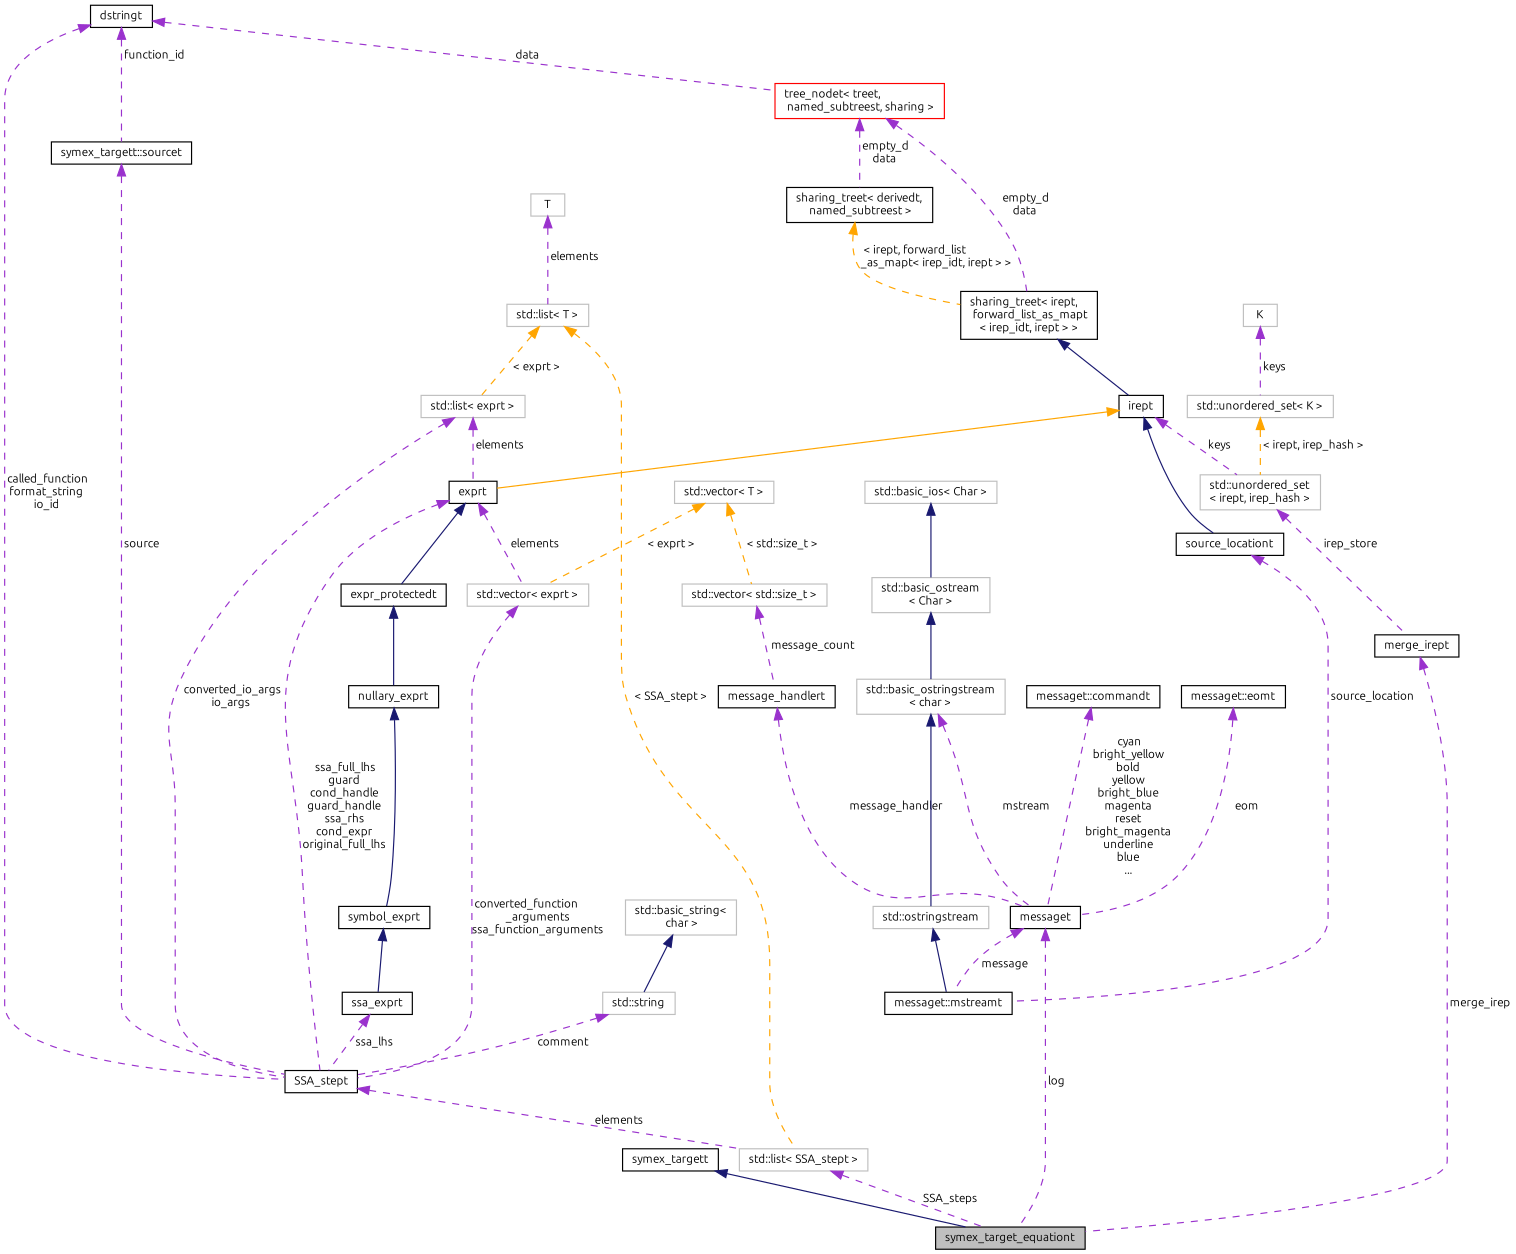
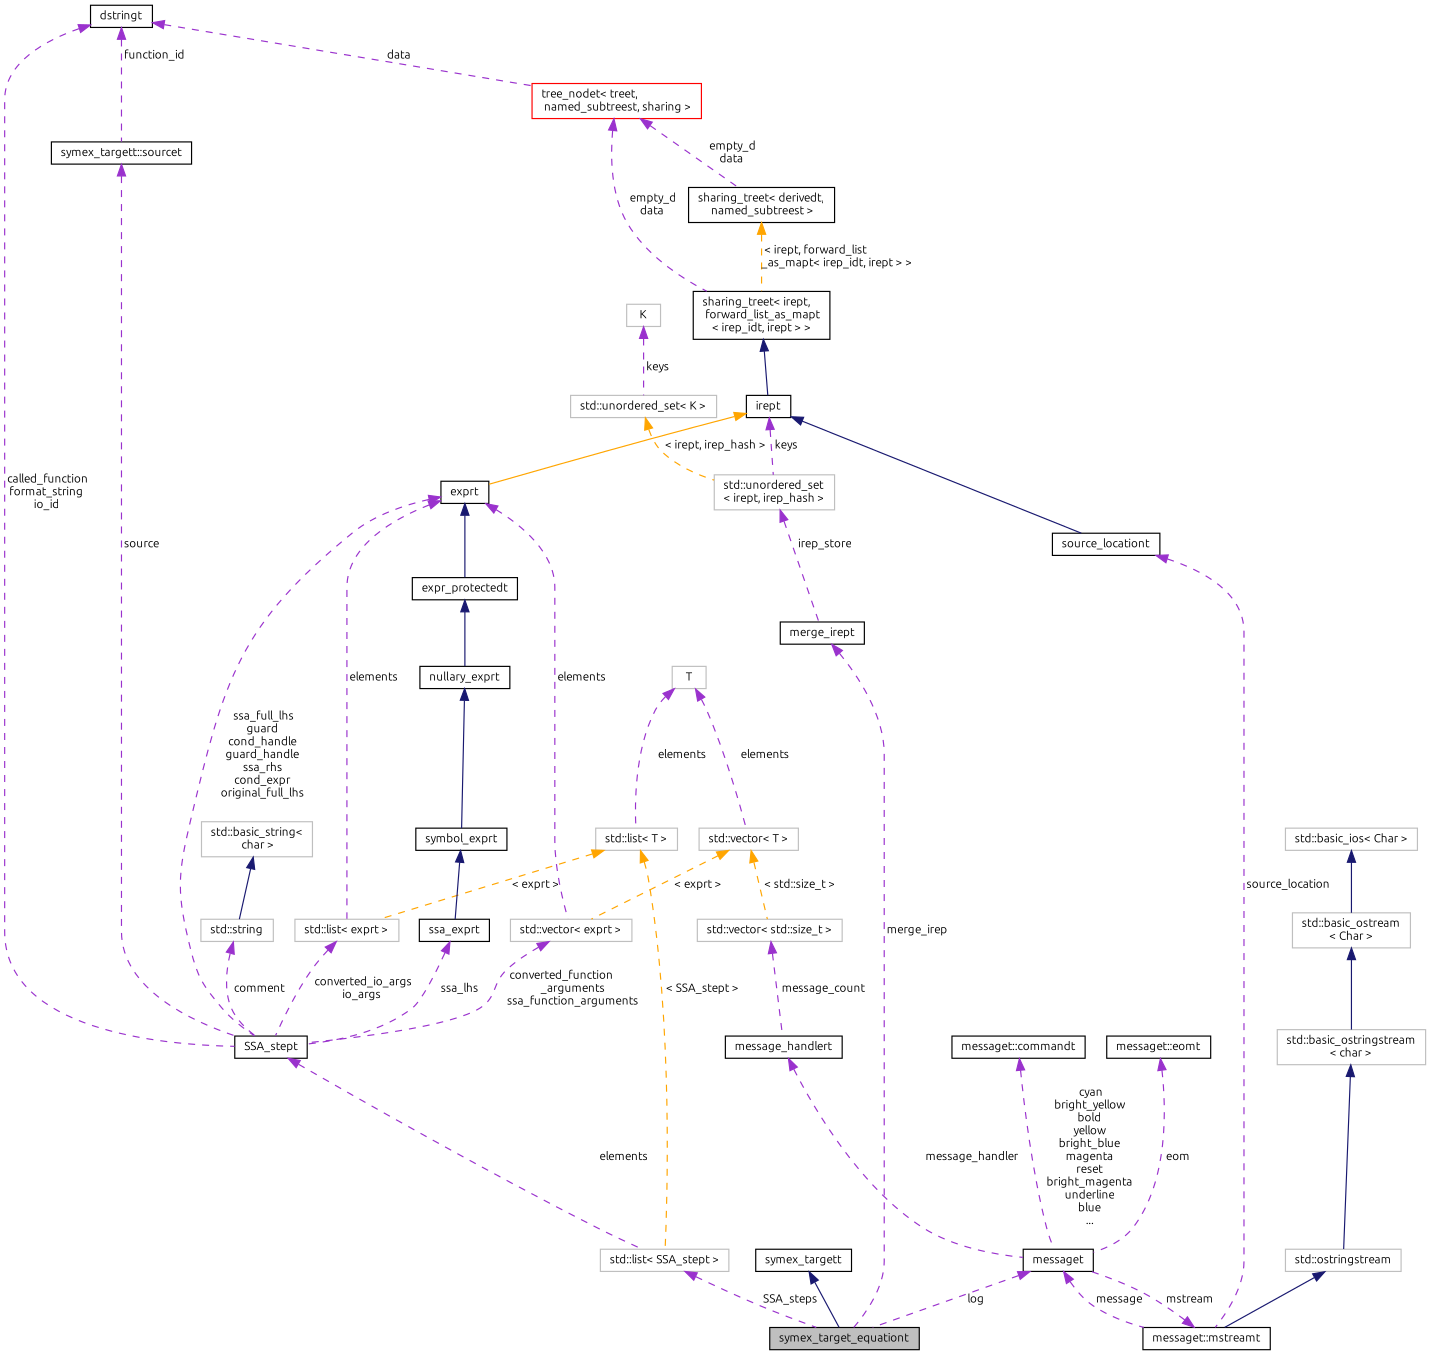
edge "exprt" -> "std::list< exprt >": reversed
edge "std::vector< T >" -> "T": added, label "elements"
edge "messaget" -> "std::basic_ostringstream < char >": now "messaget" -> "messaget::mstreamt"
